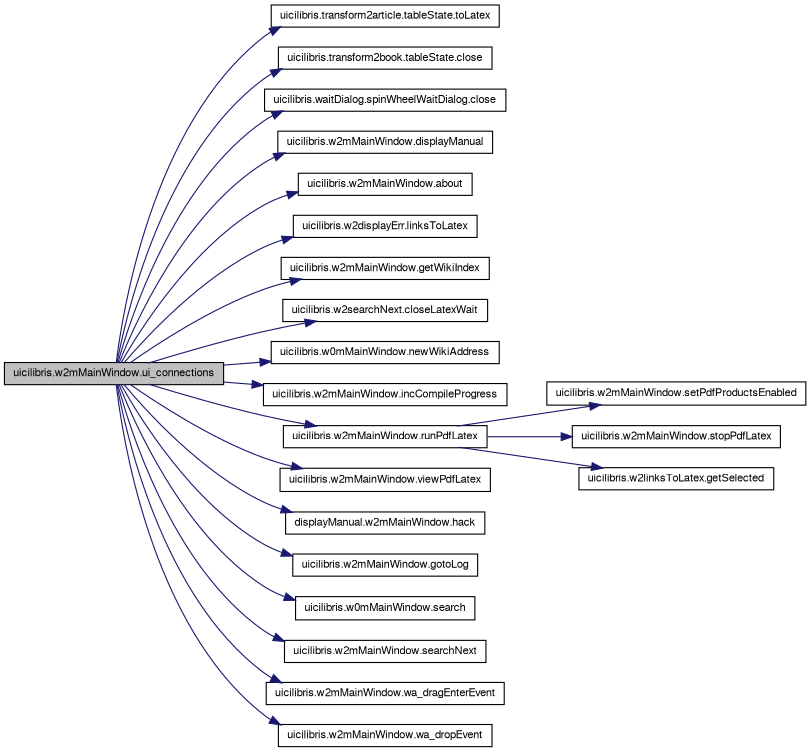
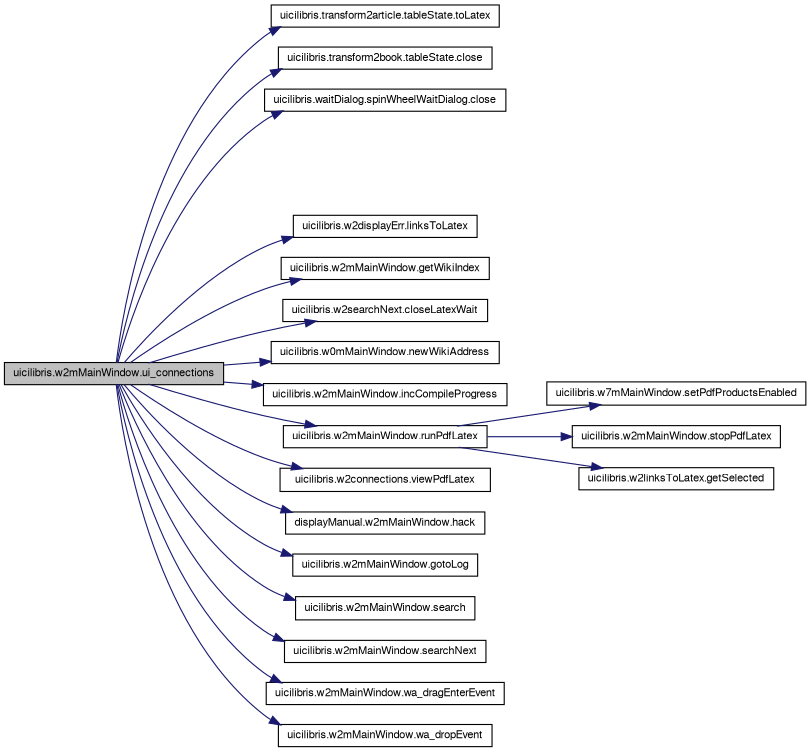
node "uicilibris.w2mMainWindow.displayManual": removed
node "uicilibris.w2mMainWindow.about": removed
node "uicilibris.w2mMainWindow.setPdfProductsEnabled": label "uicilibris.w2mMainWindow.setPdfProductsEnabled" -> "uicilibris.w7mMainWindow.setPdfProductsEnabled"
node "uicilibris.w2mMainWindow.viewPdfLatex": label "uicilibris.w2mMainWindow.viewPdfLatex" -> "uicilibris.w2connections.viewPdfLatex"
node "uicilibris.w0mMainWindow.search": label "uicilibris.w0mMainWindow.search" -> "uicilibris.w2mMainWindow.search"
